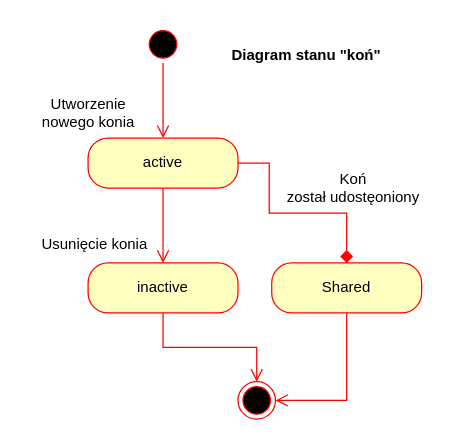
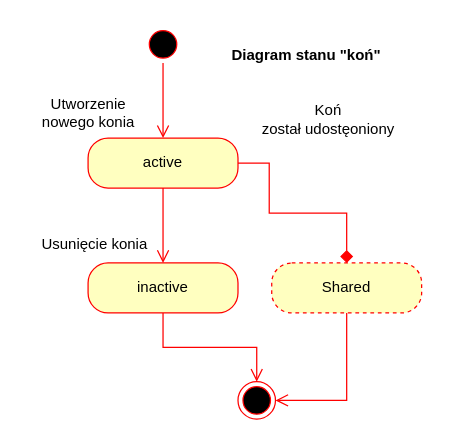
node "Koń został udostęoniony": moved (353, 188) -> (328, 119)
node "Shared": style solid -> dashed
